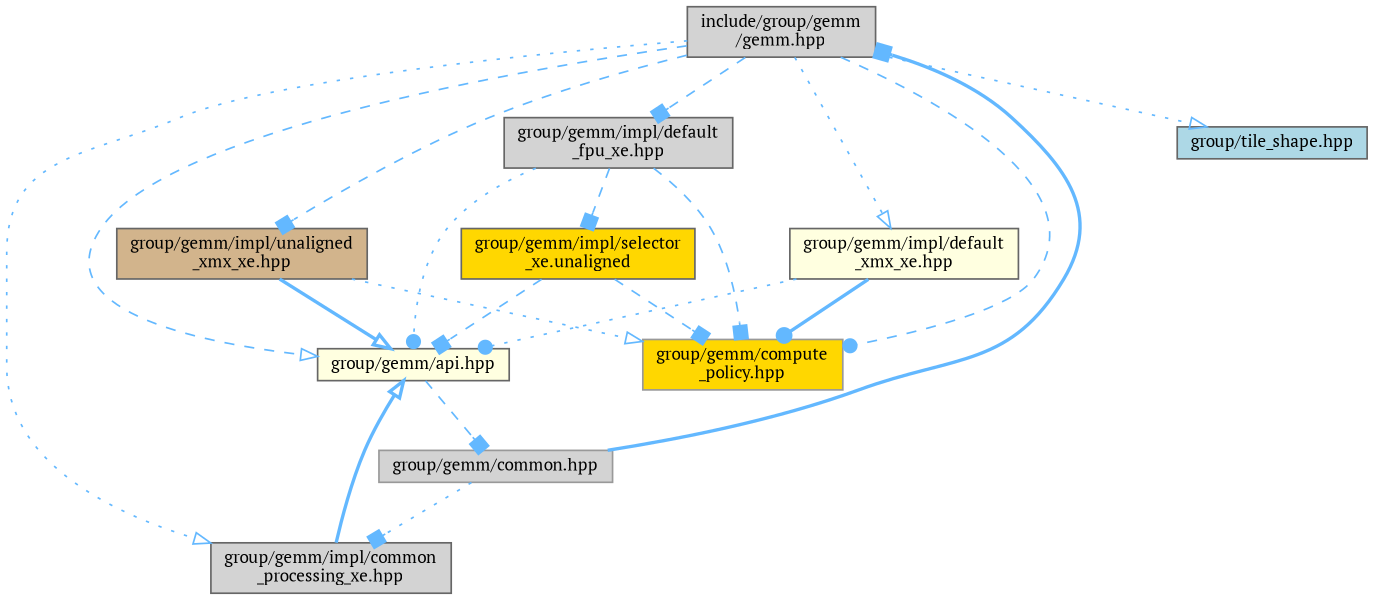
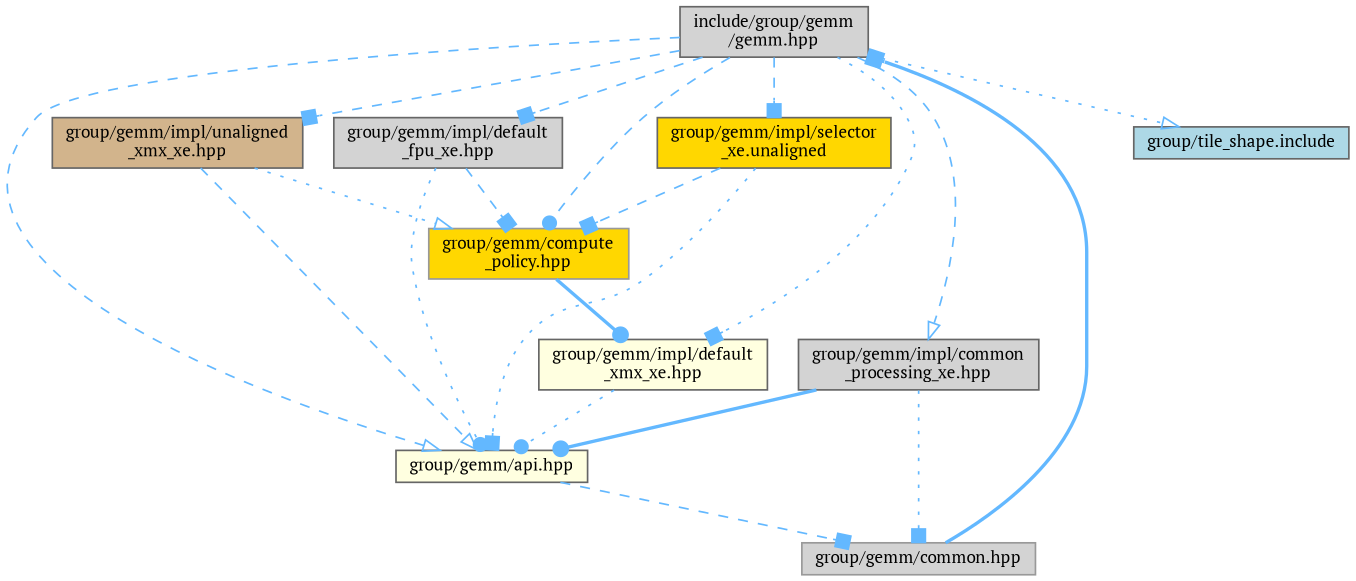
edge "include/group/gemm /gemm.hpp" -> "group/gemm/impl/default _xmx_xe.hpp": arrowhead onormal -> box
edge "include/group/gemm /gemm.hpp" -> "group/gemm/impl/common _processing_xe.hpp": style dotted -> dashed
node "group/tile_shape.hpp": label "group/tile_shape.hpp" -> "group/tile_shape.include"
edge "group/gemm/impl/default _fpu_xe.hpp" -> "group/gemm/impl/selector _xe.unaligned": now "include/group/gemm /gemm.hpp" -> "group/gemm/impl/selector _xe.unaligned"
edge "group/gemm/impl/selector _xe.unaligned" -> "group/gemm/api.hpp": style dashed -> dotted
edge "group/gemm/impl/default _xmx_xe.hpp" -> "group/gemm/compute _policy.hpp": reversed
edge "group/gemm/impl/unaligned _xmx_xe.hpp" -> "group/gemm/api.hpp": style bold -> dashed
edge "group/gemm/impl/common _processing_xe.hpp" -> "group/gemm/api.hpp": arrowhead onormal -> dot
edge "group/gemm/common.hpp" -> "group/gemm/impl/common _processing_xe.hpp": reversed
